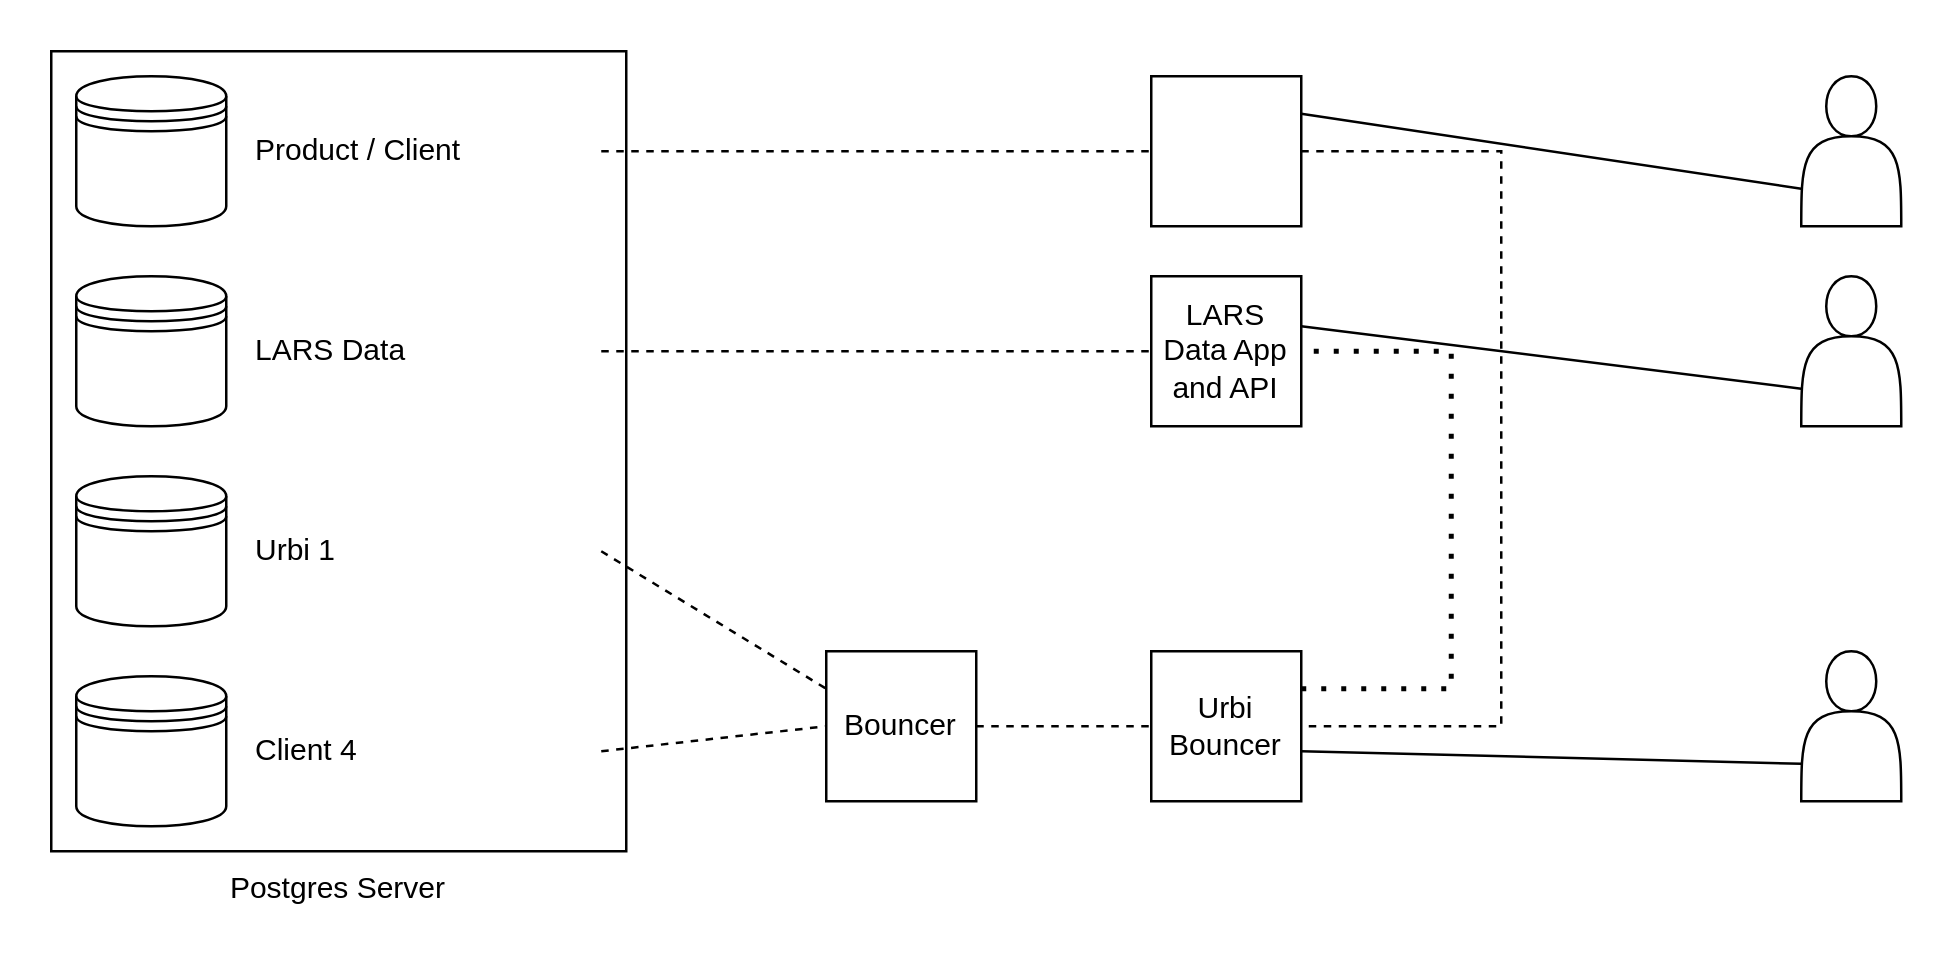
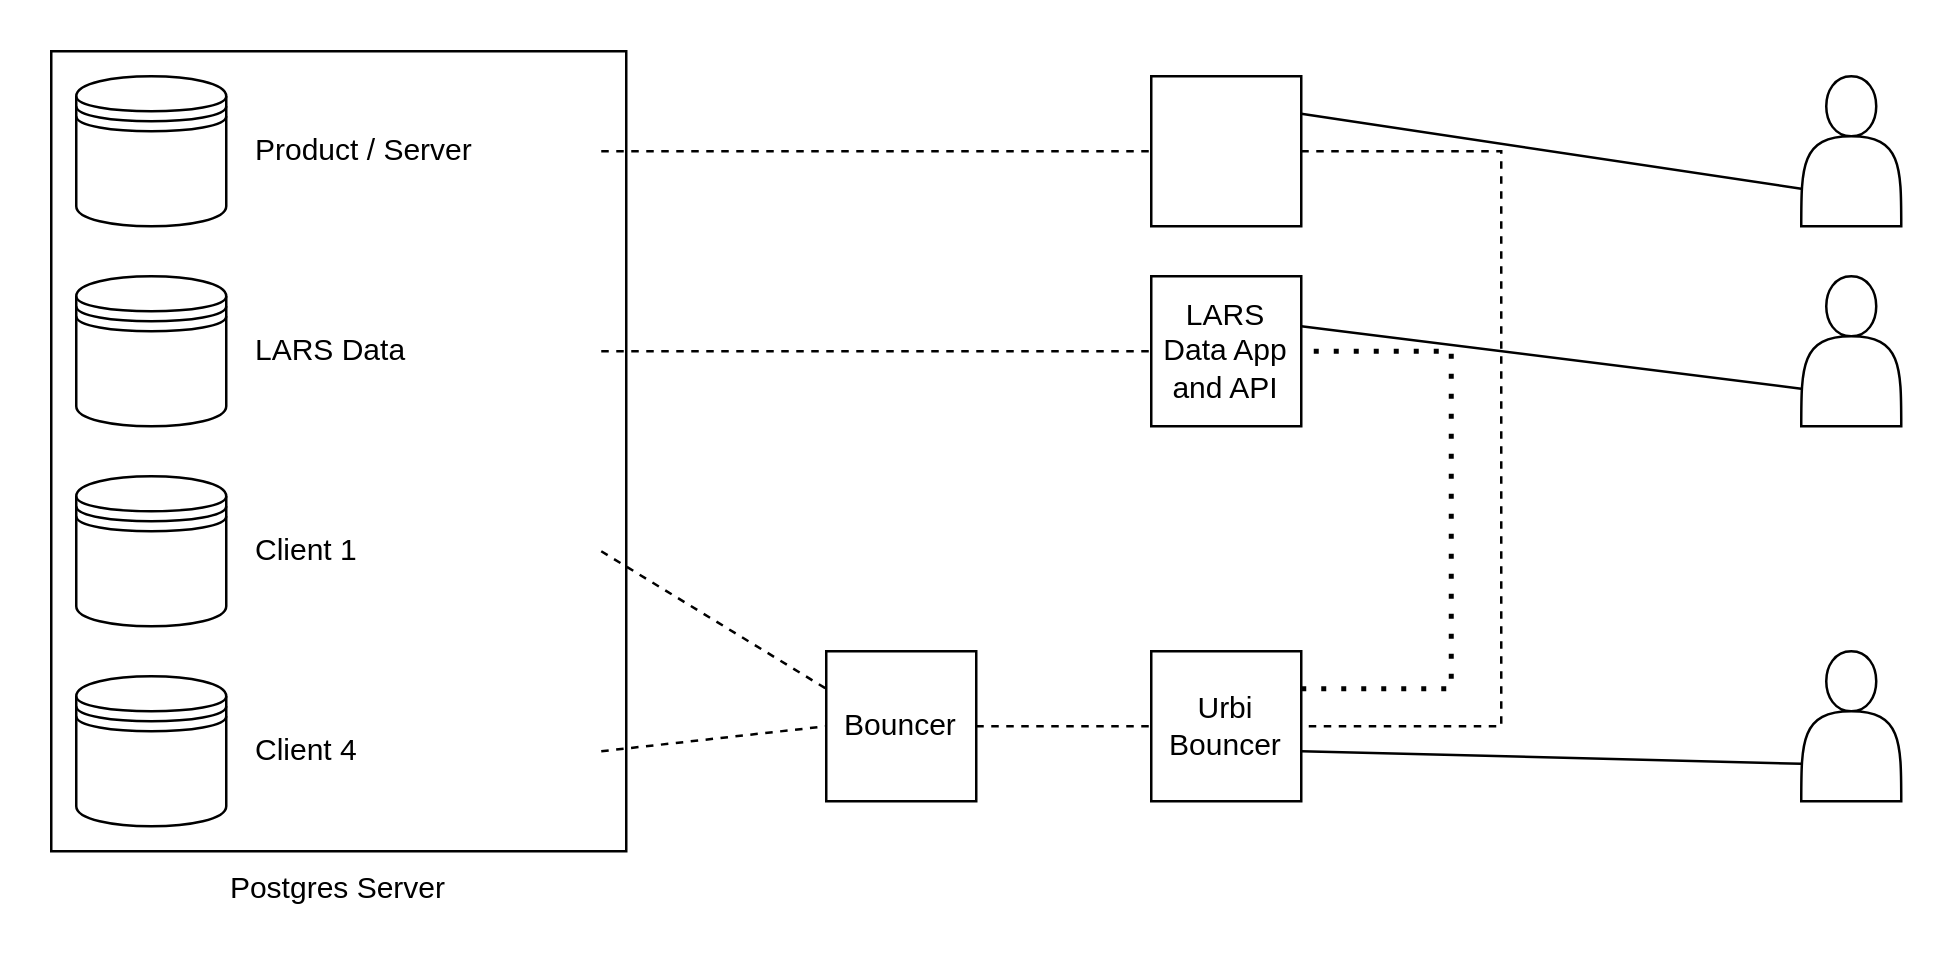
node "Product / Client": label "Product / Client" -> "Product / Server"
node "Urbi 1": label "Urbi 1" -> "Client 1"
